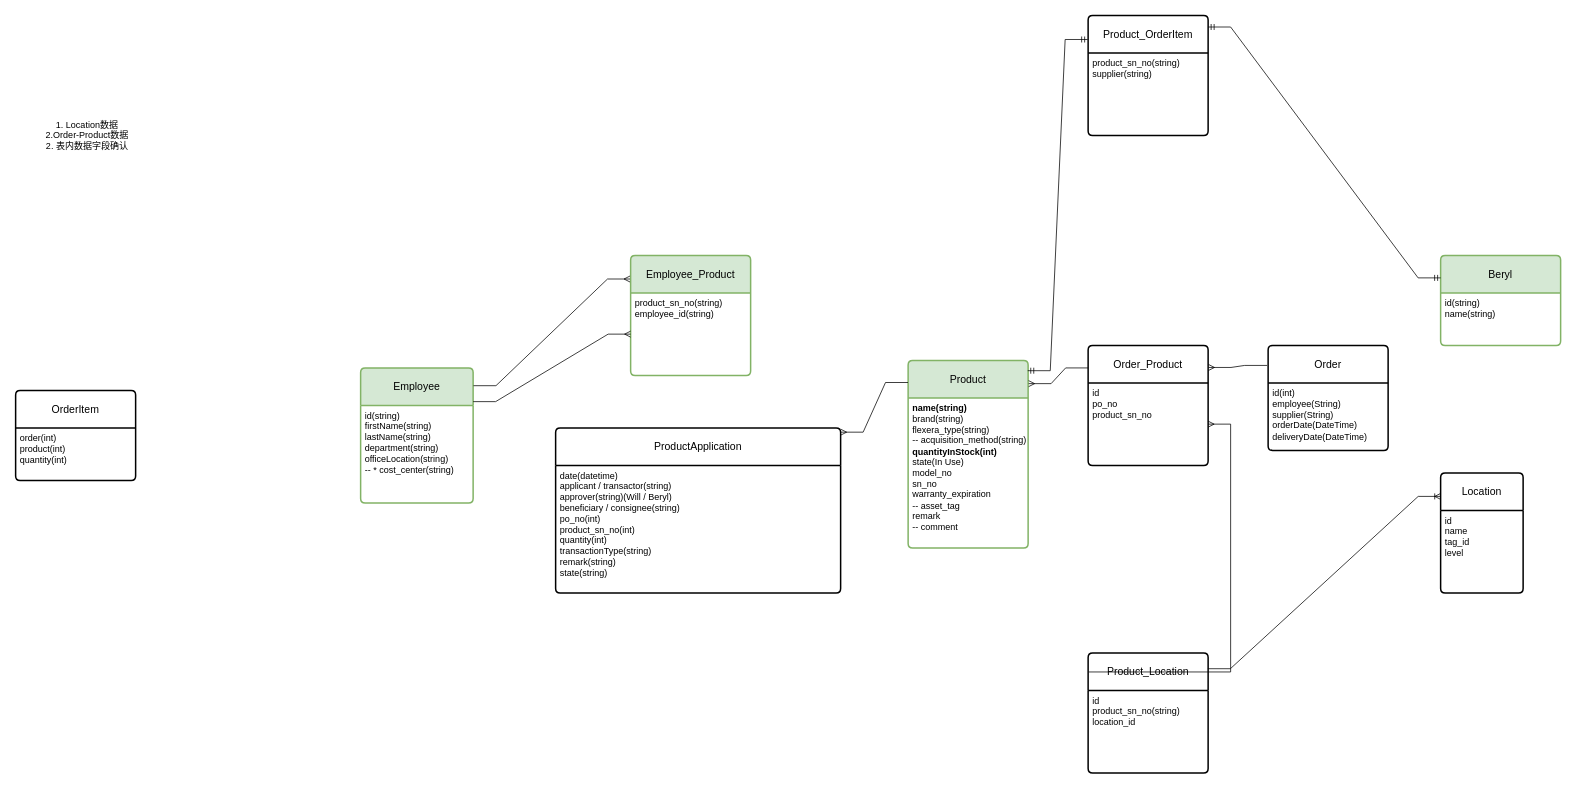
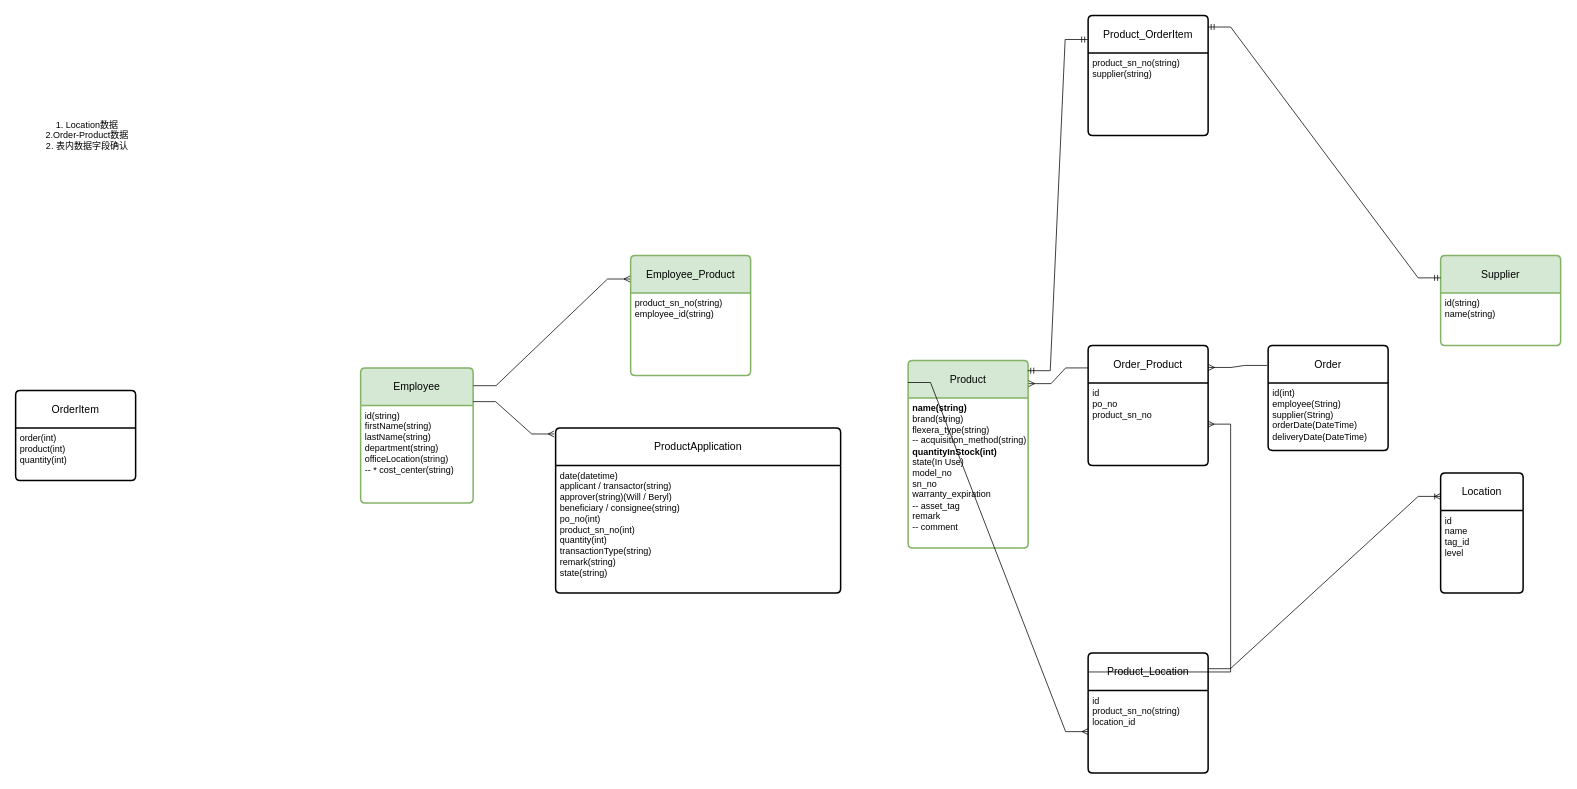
node "Beryl": label "Beryl" -> "Supplier"
edge "Employee" -> "product_sn_no(string) employee_id(string)": now "Employee" -> "ProductApplication"
edge "Product" -> "ProductApplication": now "Product" -> "id product_sn_no(string) location_id"
